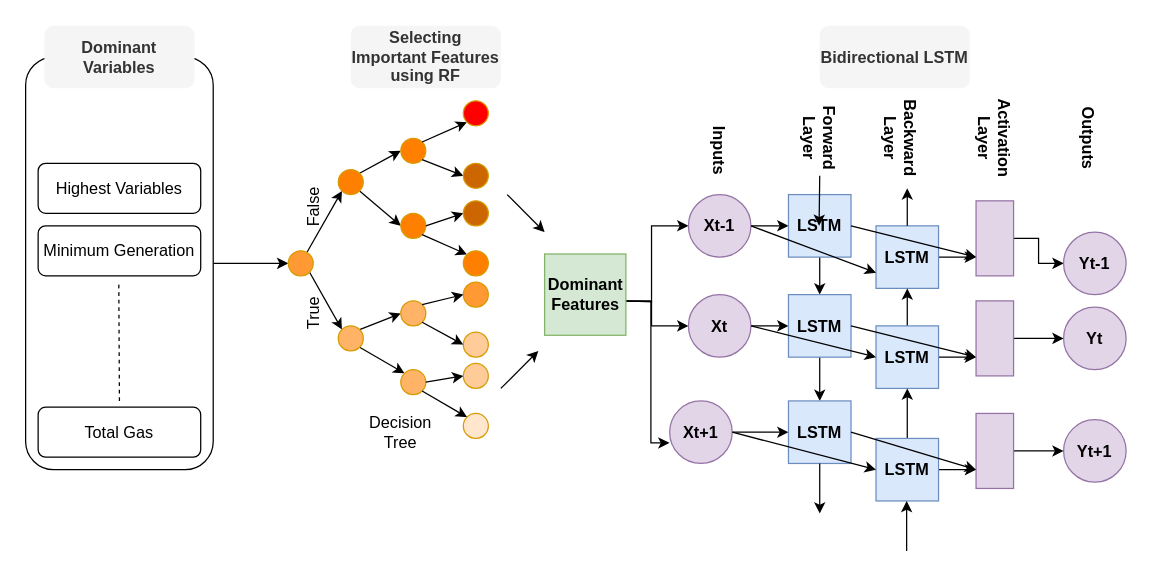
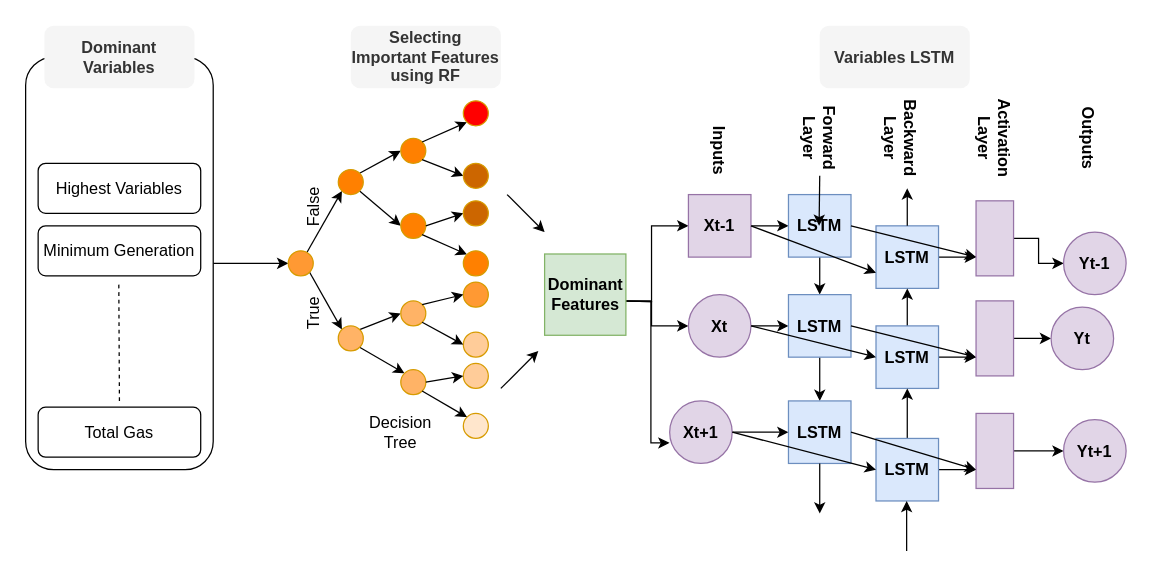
node "Bidirectional LSTM": label "Bidirectional LSTM" -> "Variables LSTM"
node "Xt-1": shape ellipse -> rectangle
node "Yt": moved (1094, 338) -> (1082, 338)
